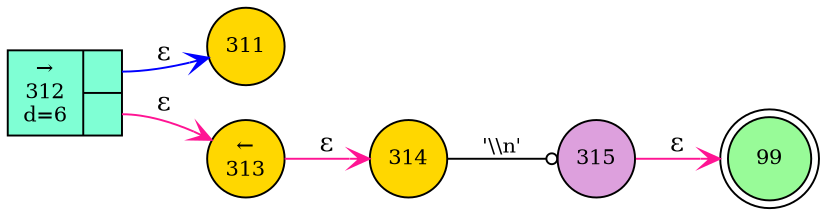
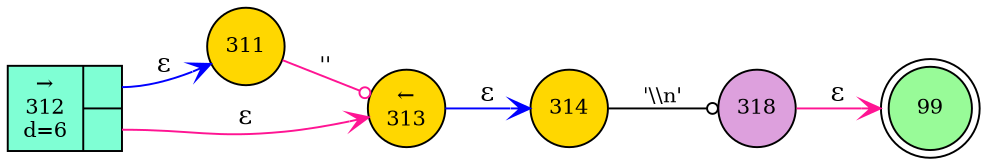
edge "311" -> "← 313": added, label "''"
edge "← 313" -> "314": color deeppink -> blue
node "315": label "315" -> "318"
